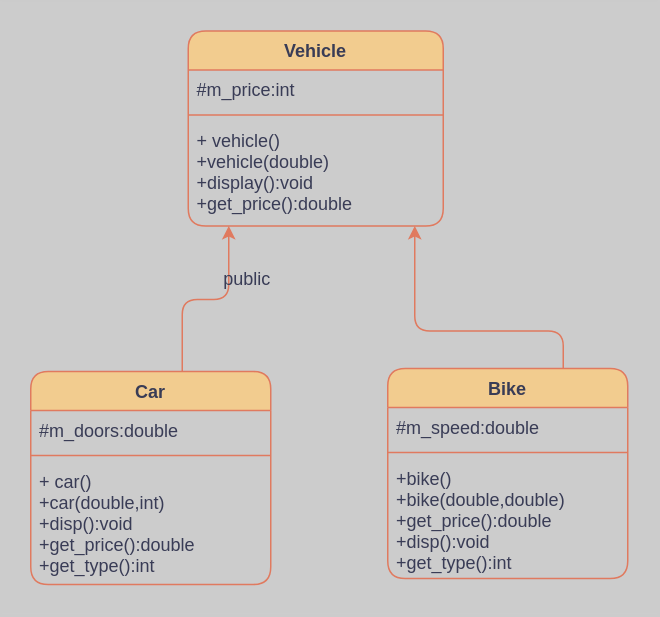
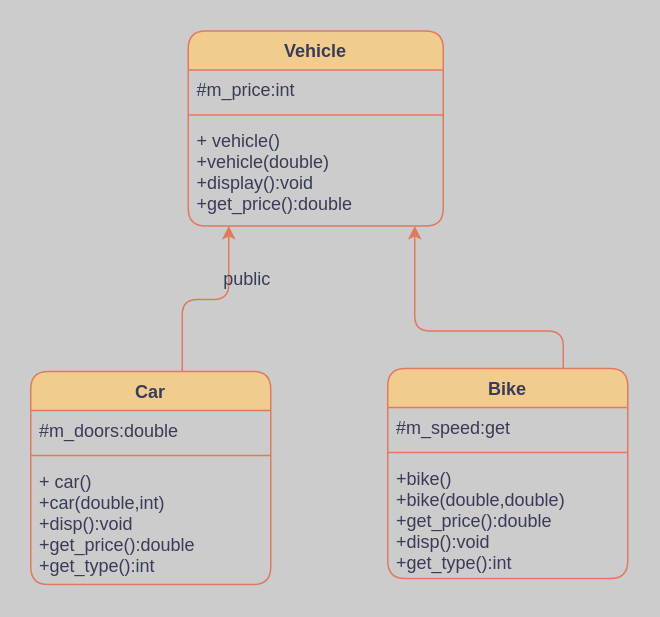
node "#m_speed:double": label "#m_speed:double" -> "#m_speed:get"
